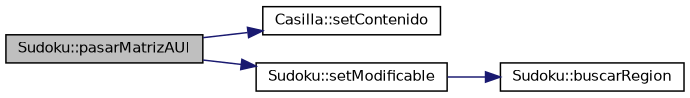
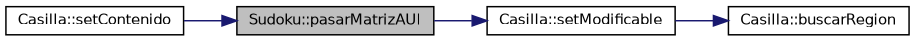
edge "Sudoku::pasarMatrizAUI" -> "Casilla::setContenido": reversed
node "Sudoku::setModificable": label "Sudoku::setModificable" -> "Casilla::setModificable"
node "Sudoku::buscarRegion": label "Sudoku::buscarRegion" -> "Casilla::buscarRegion"
